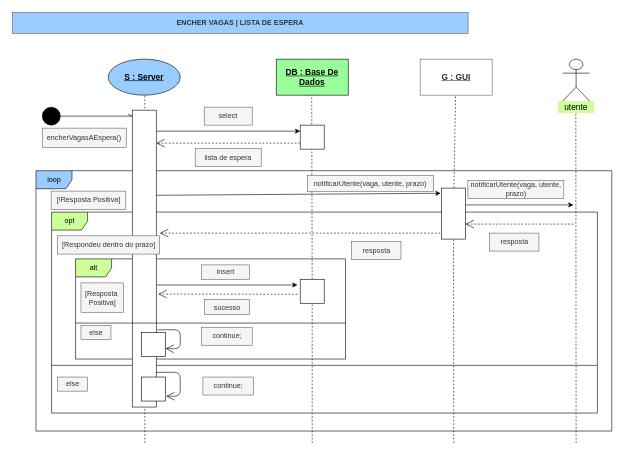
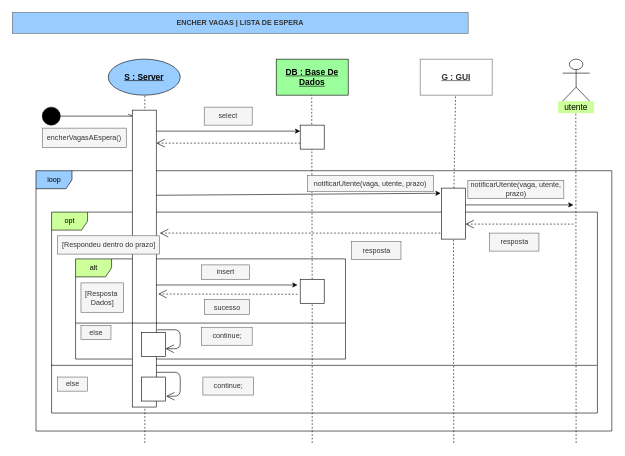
node "lista de espera": removed
node "[!Resposta Positiva]": removed
node "[Resposta Positiva]": label "[Resposta Positiva]" -> "[Resposta Dados]"
